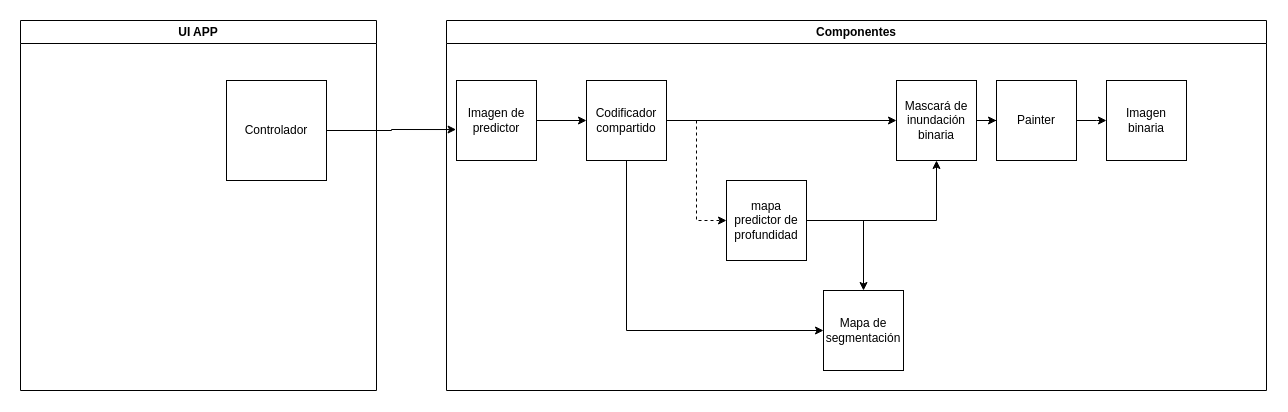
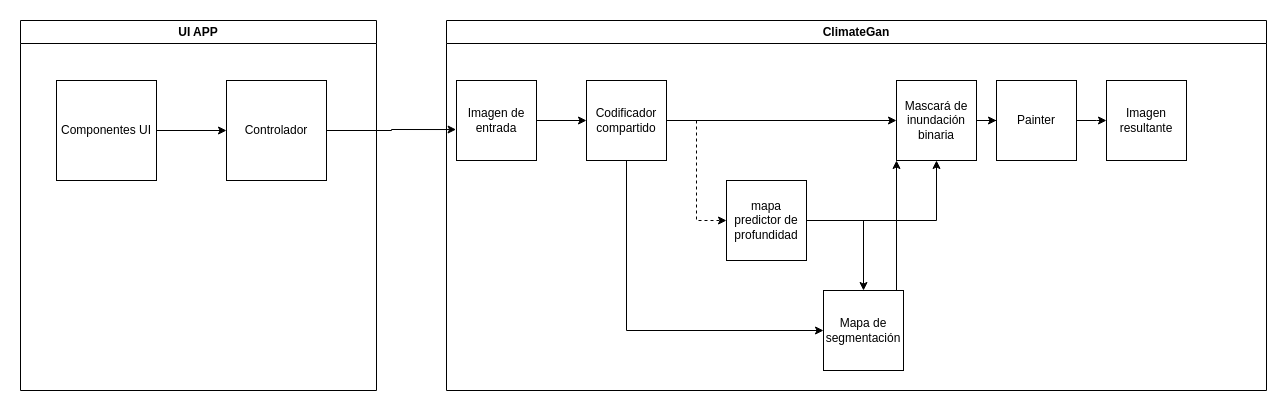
node "Componentes": label "Componentes" -> "ClimateGan"
node "Imagen de predictor": label "Imagen de predictor" -> "Imagen de entrada"
node "Imagen binaria": label "Imagen binaria" -> "Imagen resultante"
node "Componentes UI": added
edge "Componentes UI" -> "Controlador": added
edge "Mapa de segmentación" -> "Mascará de inundación binaria": added
